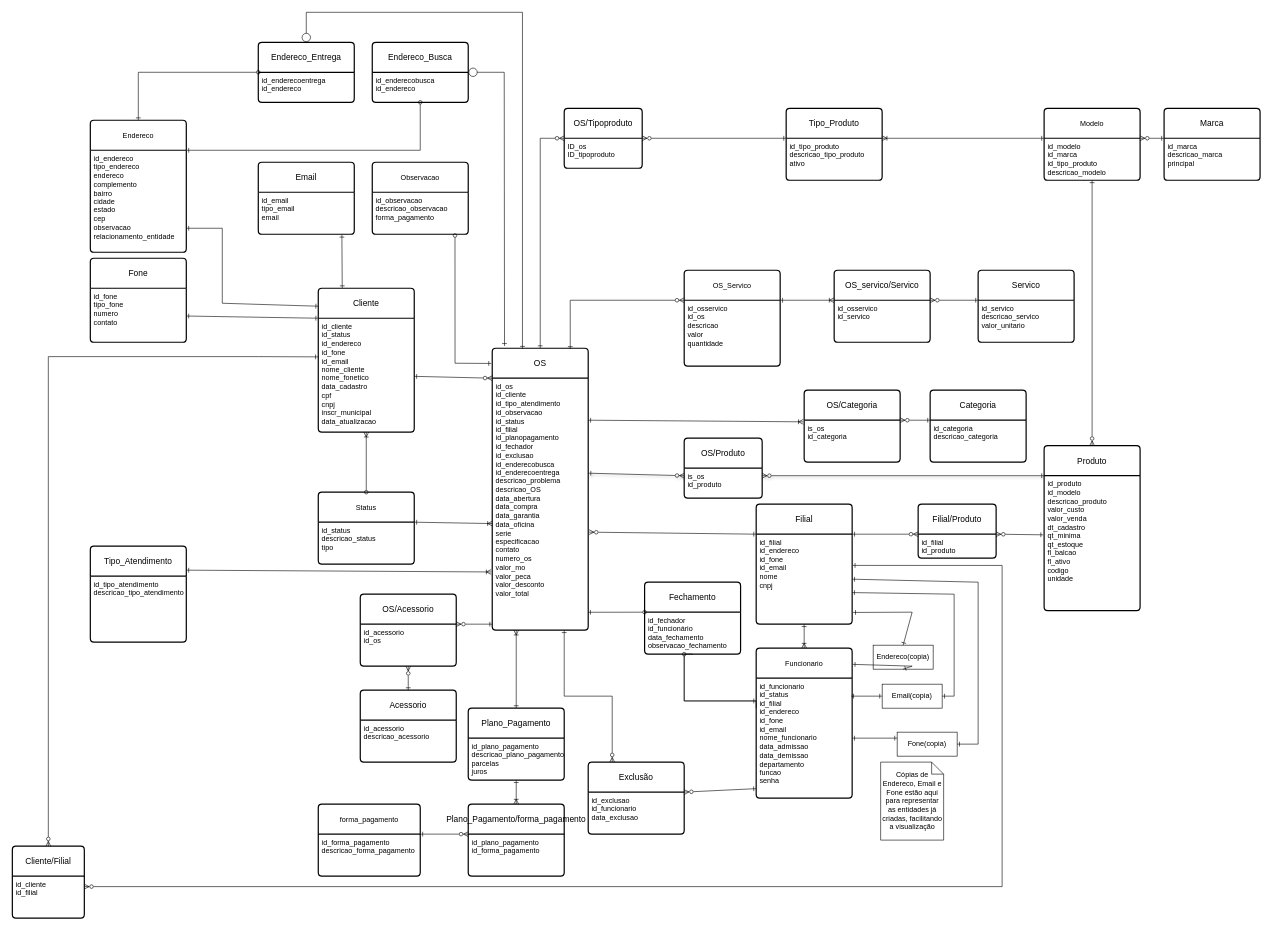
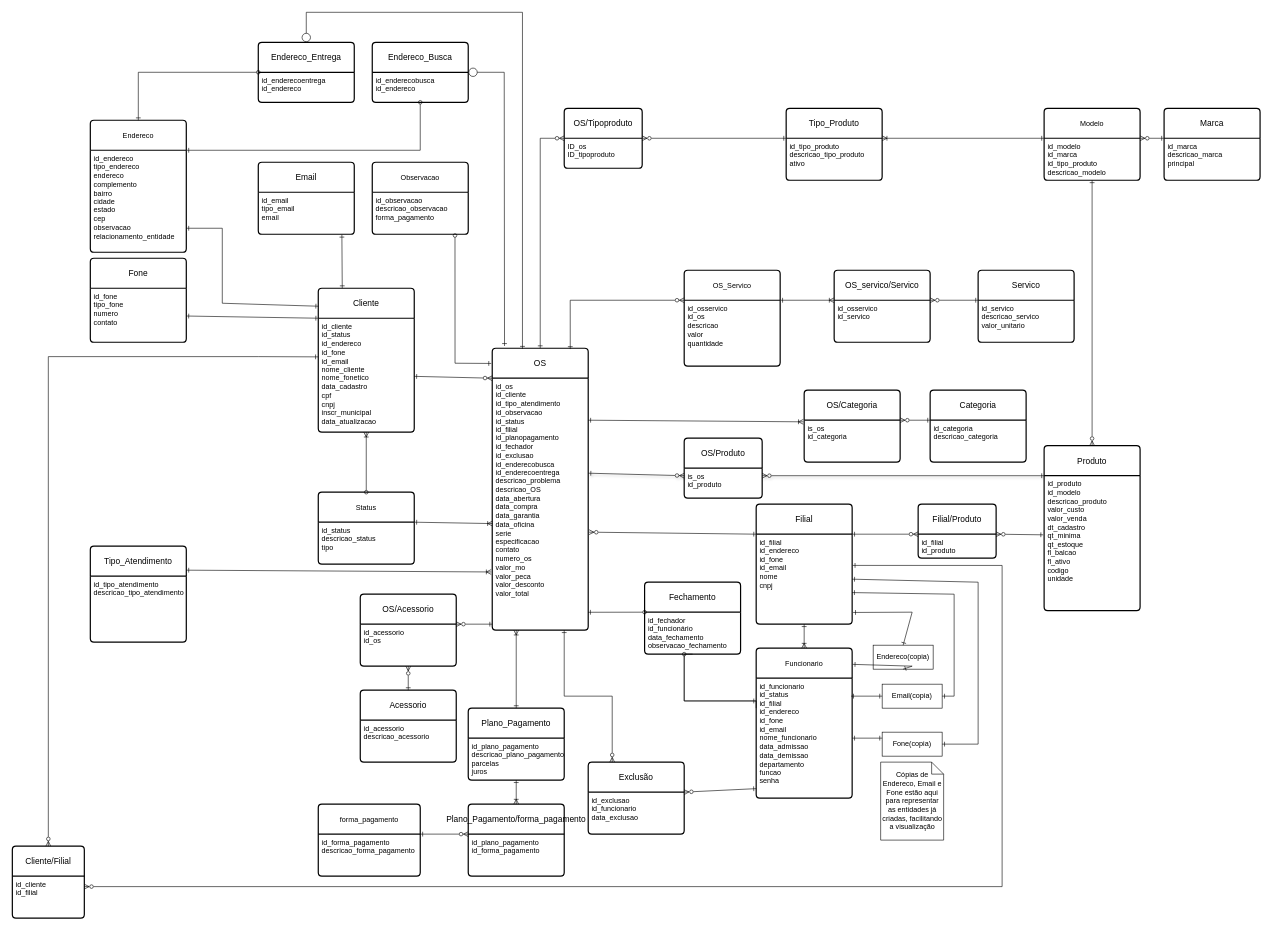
node "Fone(copia)": moved (927, 744) -> (912, 744)
